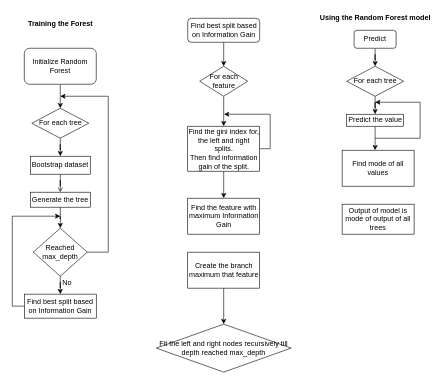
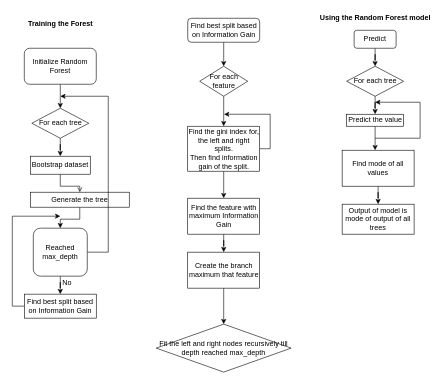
edge "Find mode of all values" -> "Output of model is mode of output of all trees": added
node "Generate the tree": size 60x15 -> 99x15
edge "Find the feature with maximum Information Gain" -> "Create the branch maximum that feature": added
node "Reached max_depth": shape diamond -> rounded rectangle
